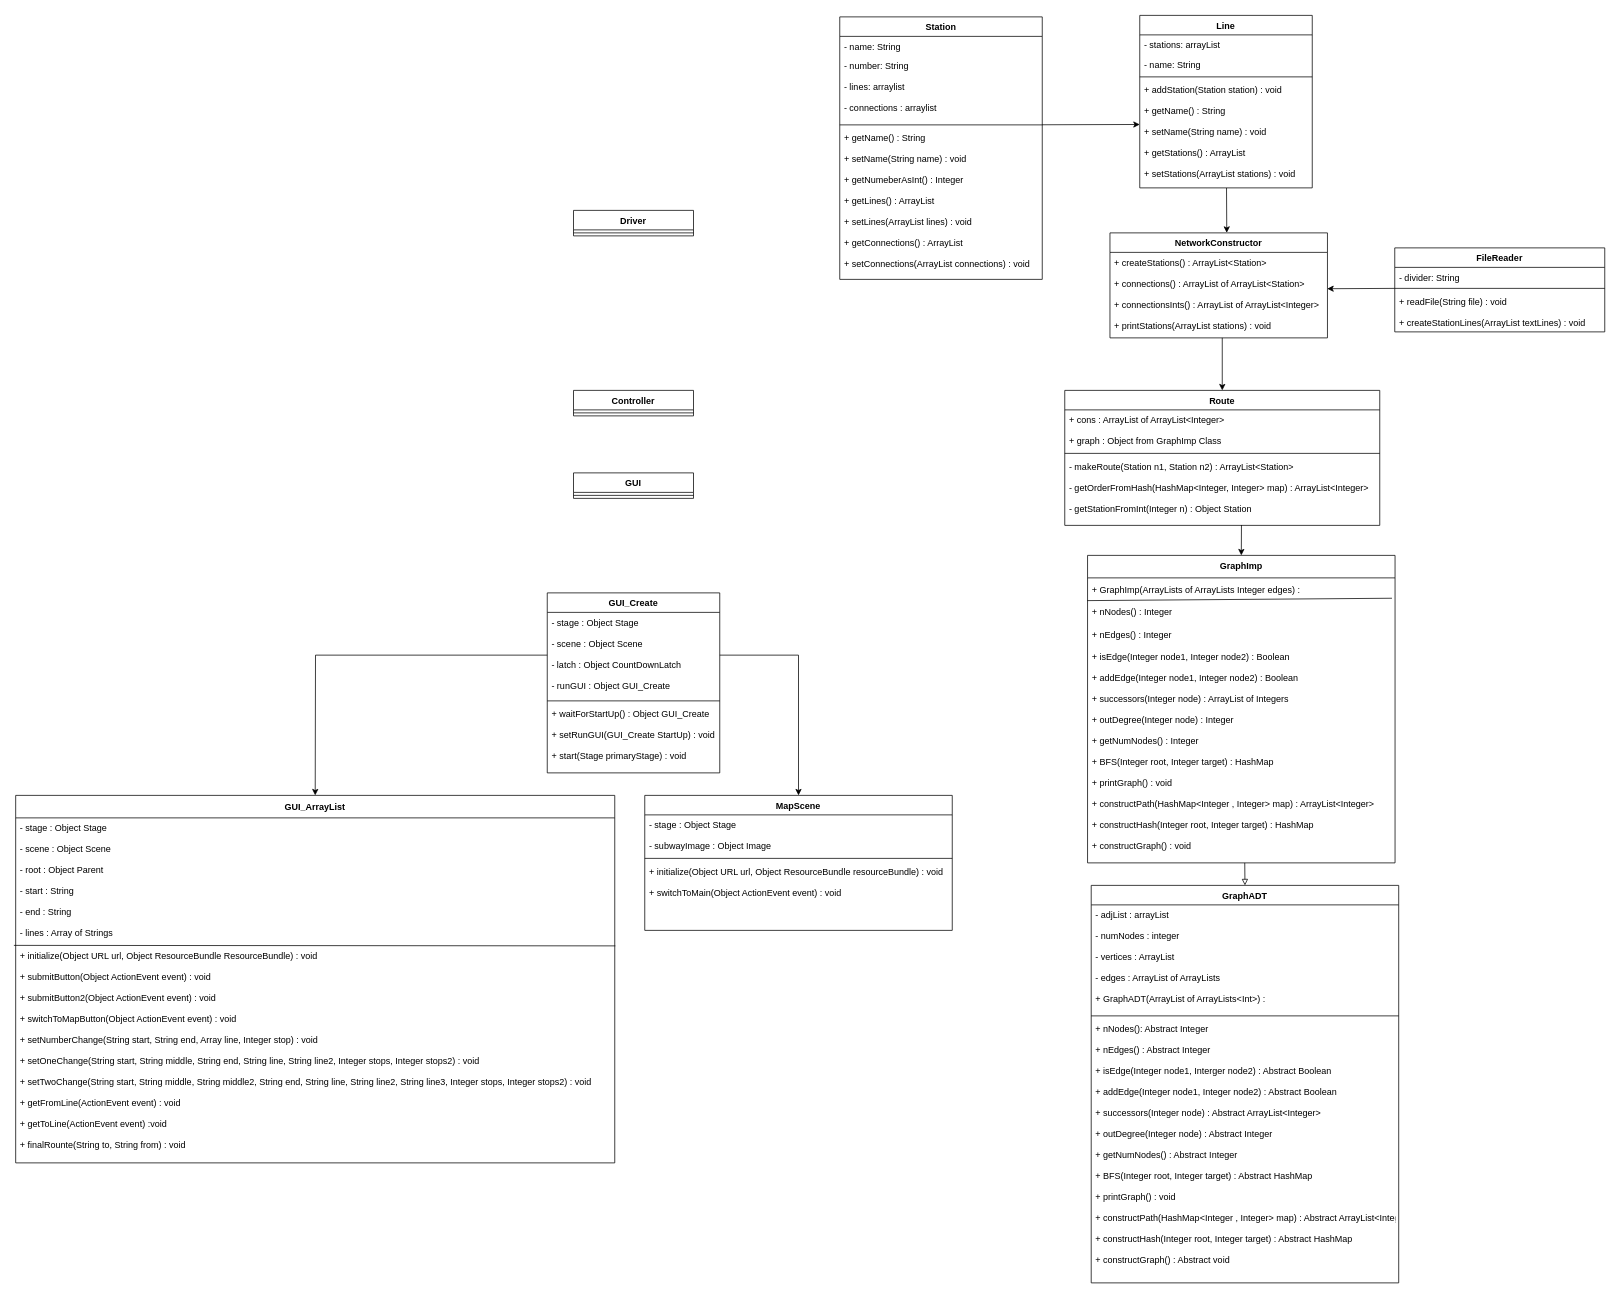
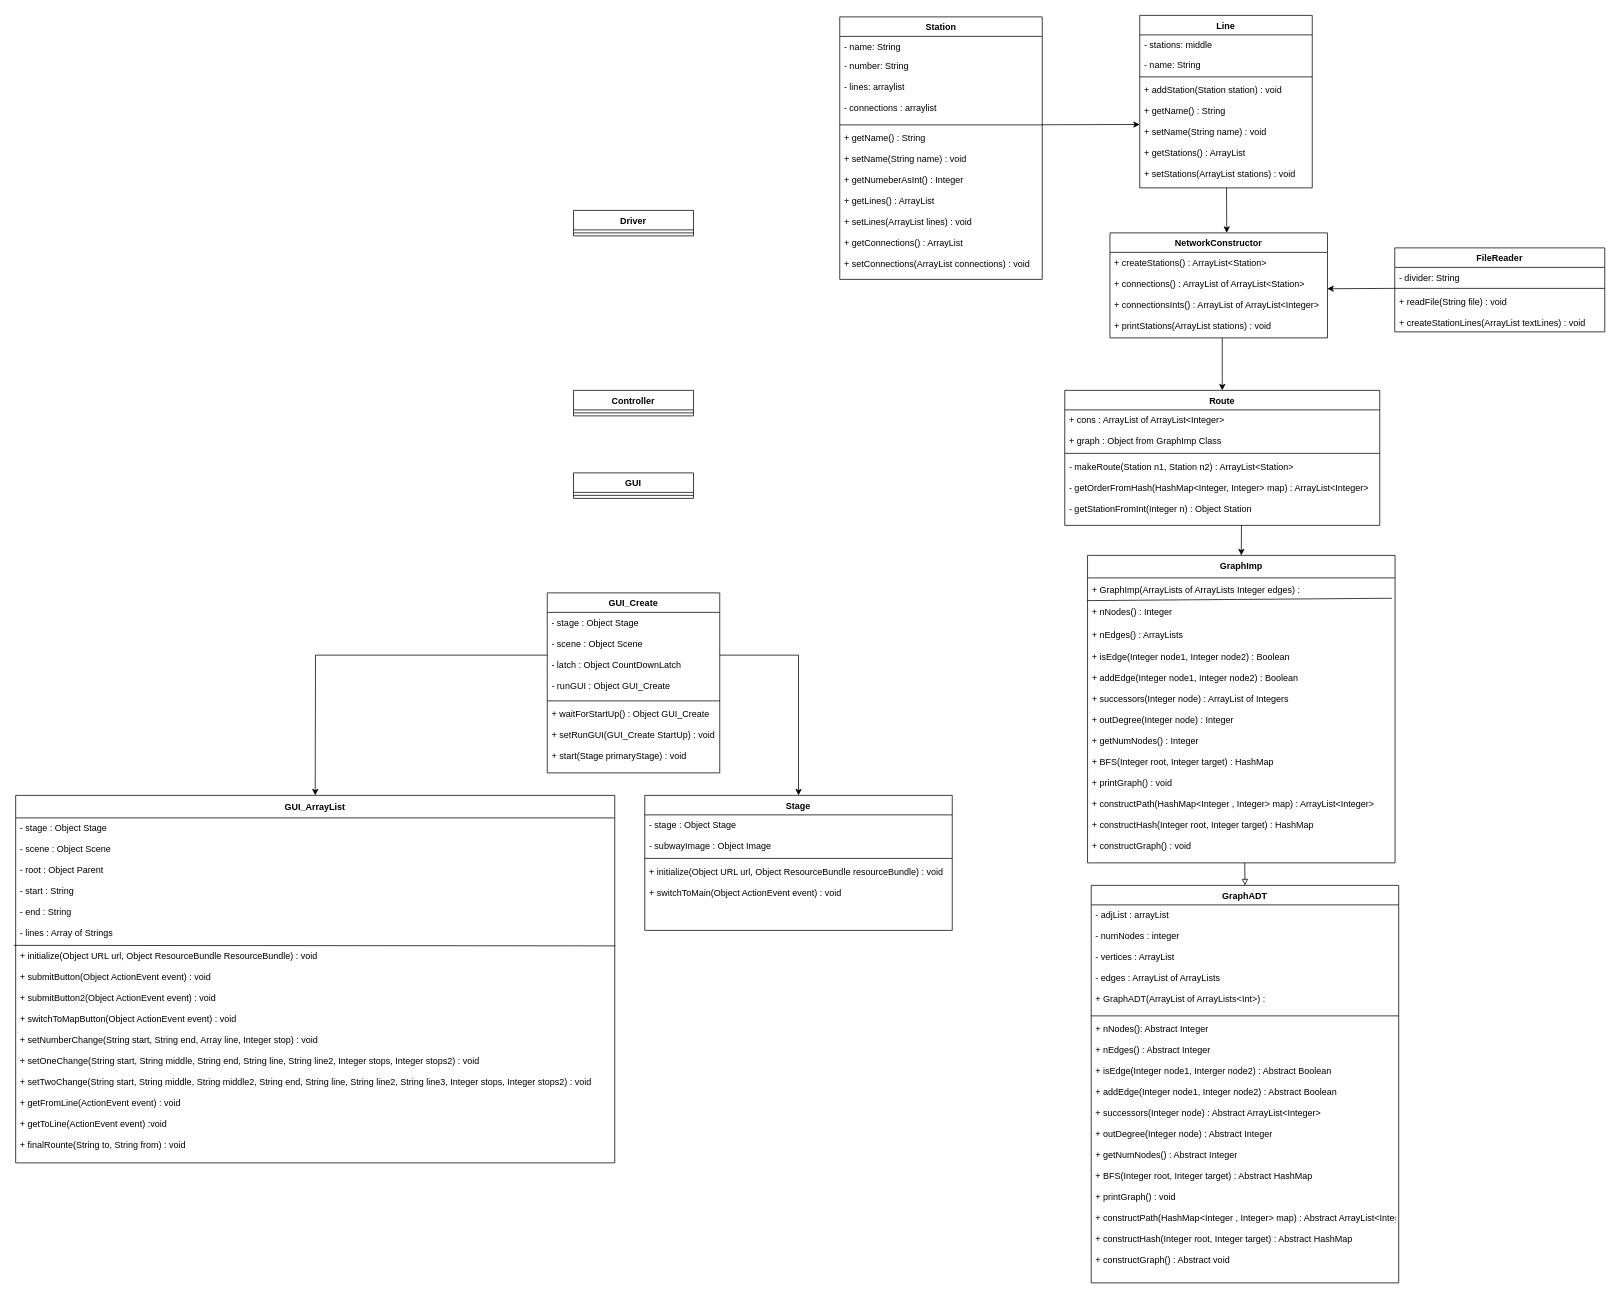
node "- stations: arrayList": label "- stations: arrayList" -> "- stations: middle"
node "+ nEdges() : Integer": label "+ nEdges() : Integer" -> "+ nEdges() : ArrayLists"
node "MapScene": label "MapScene" -> "Stage"
